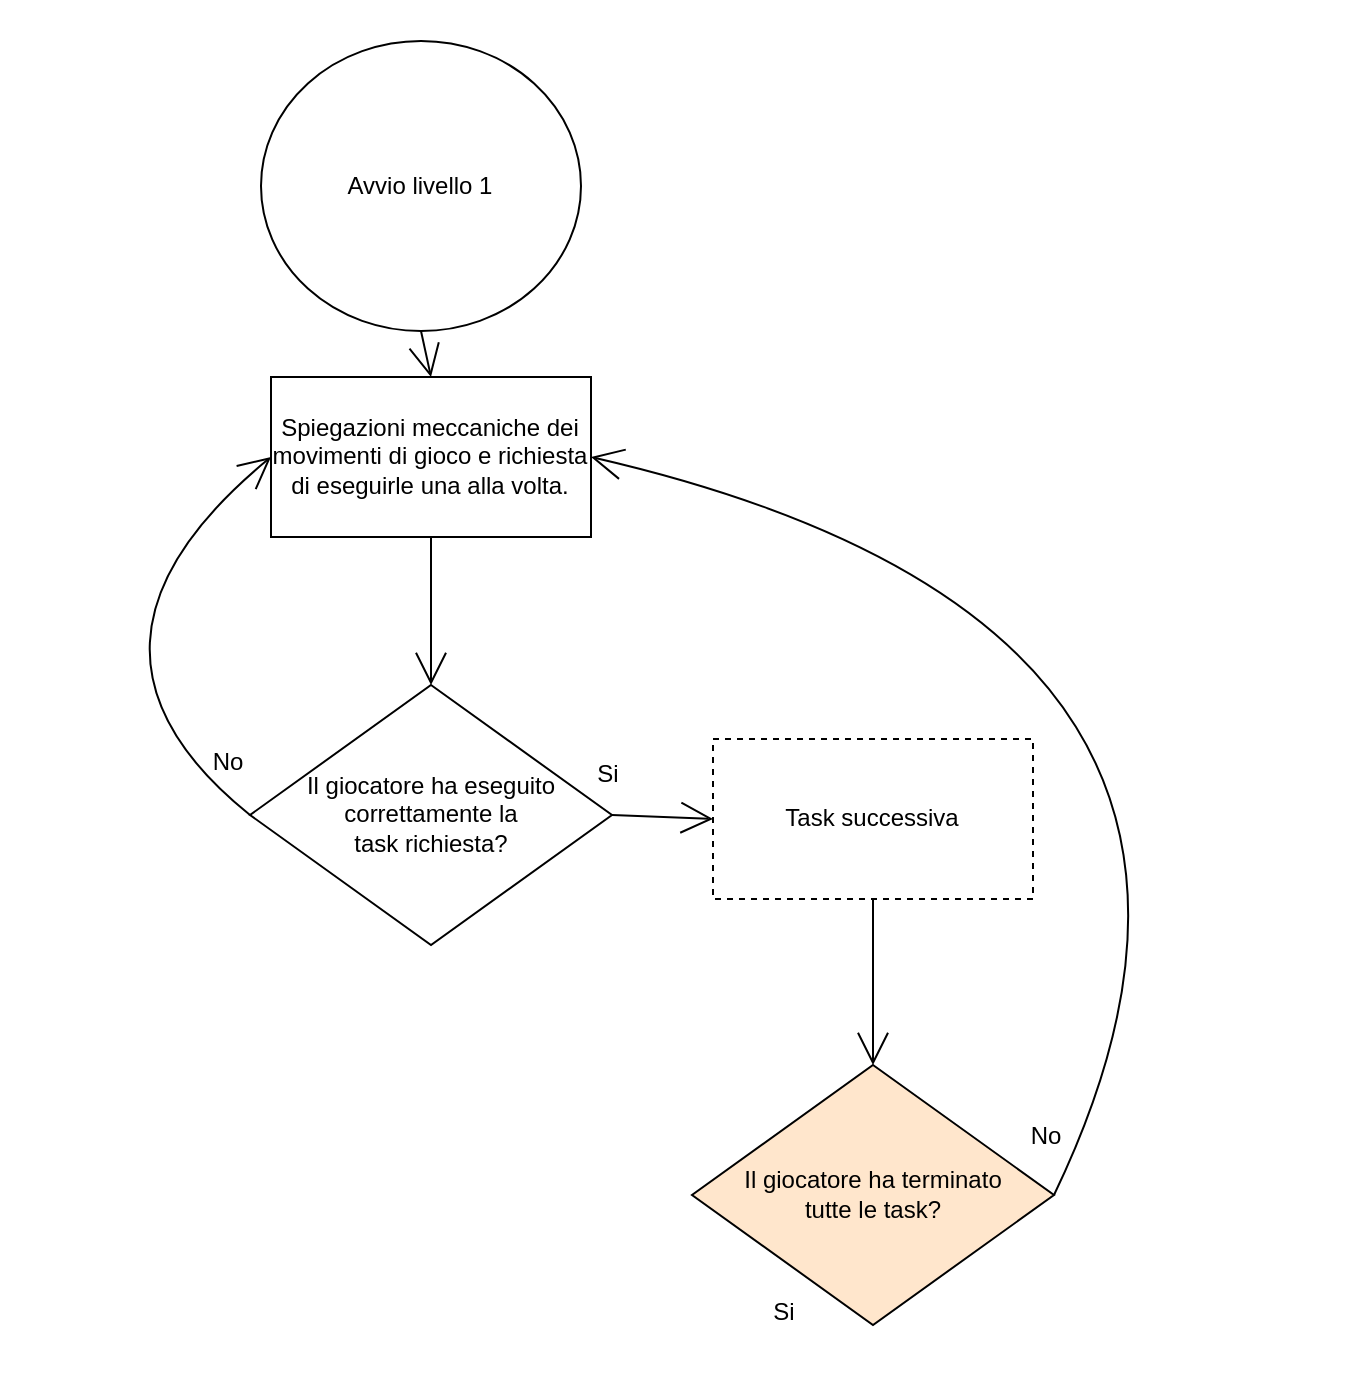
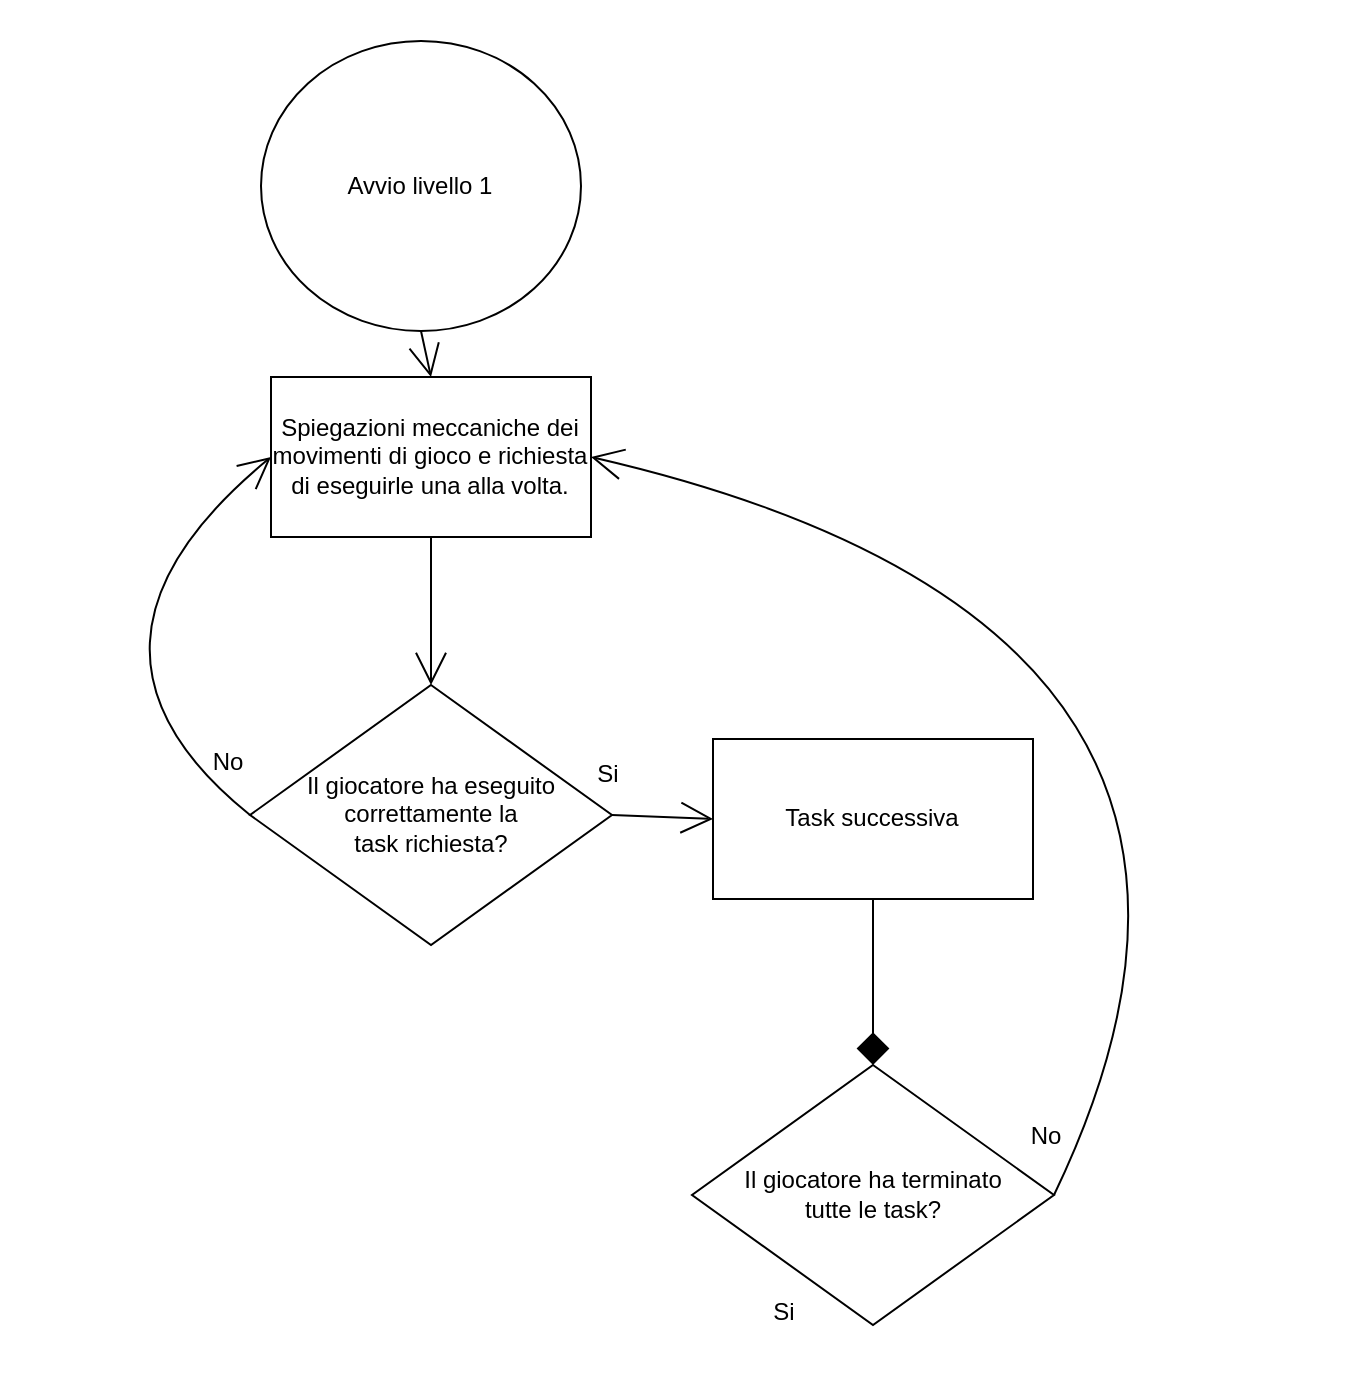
node "Task successiva": style dashed -> solid
edge "Task successiva" -> "Il giocatore ha terminato tutte le task?": arrowhead open -> diamond
node "Il giocatore ha terminato tutte le task?": fillcolor #ffe6cc -> #ffffff
